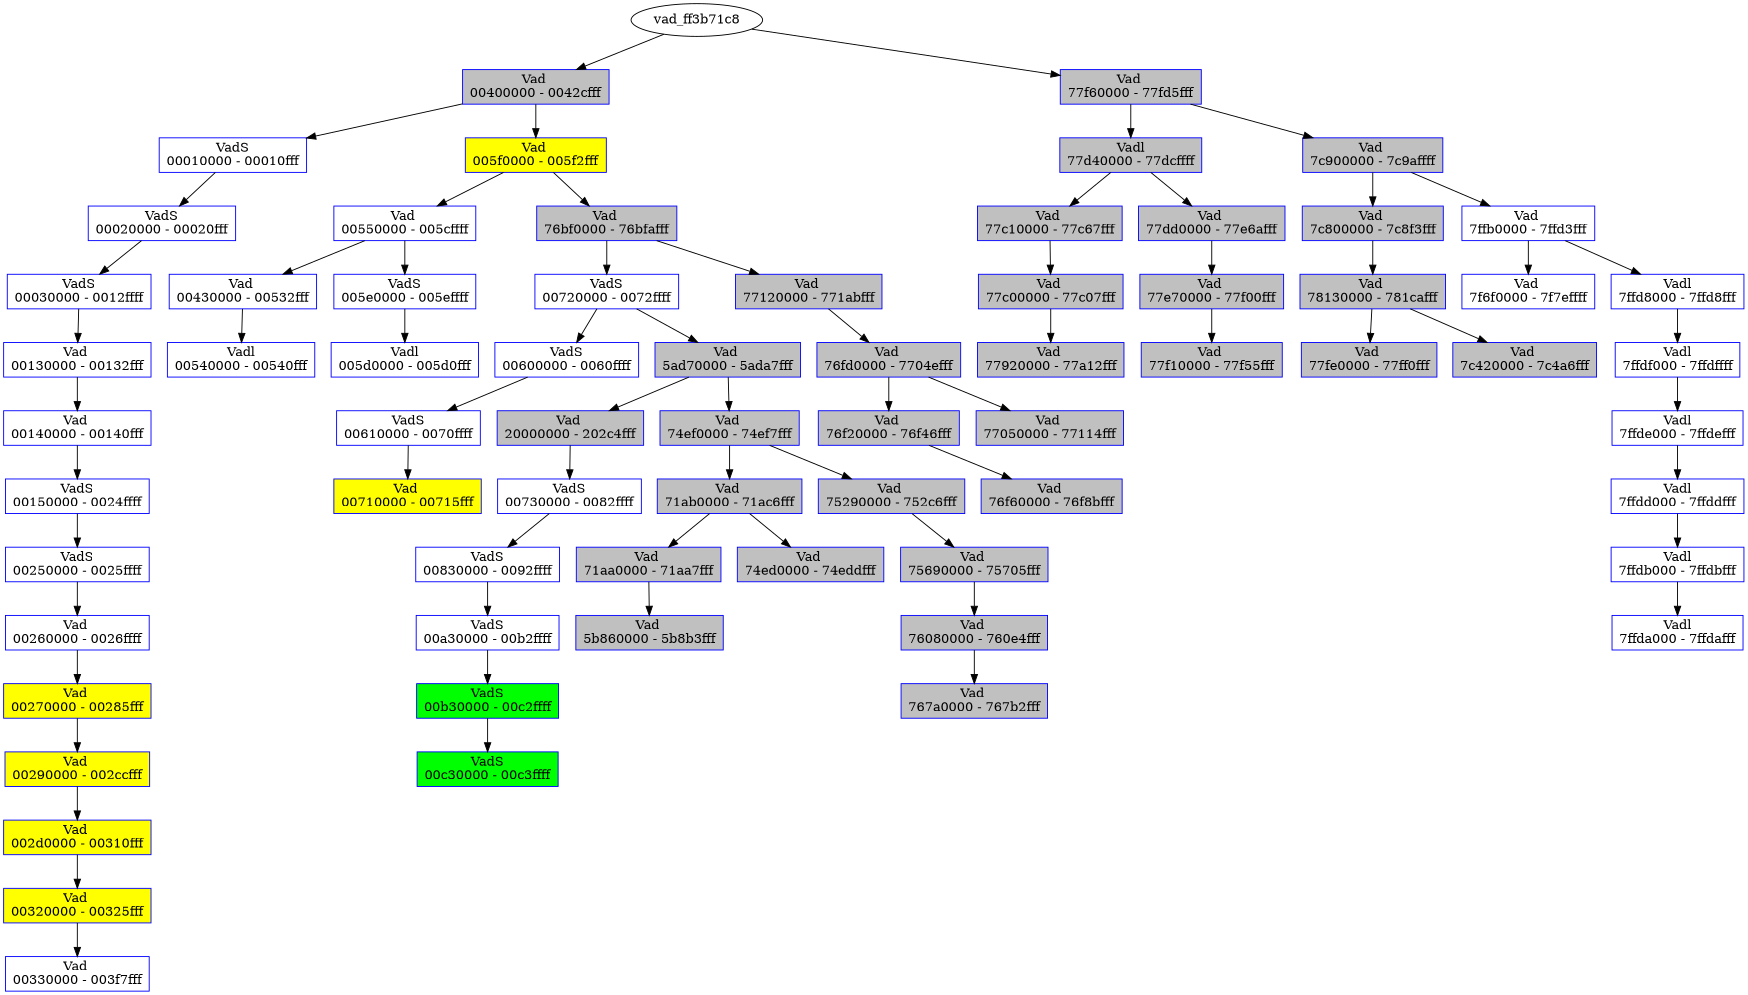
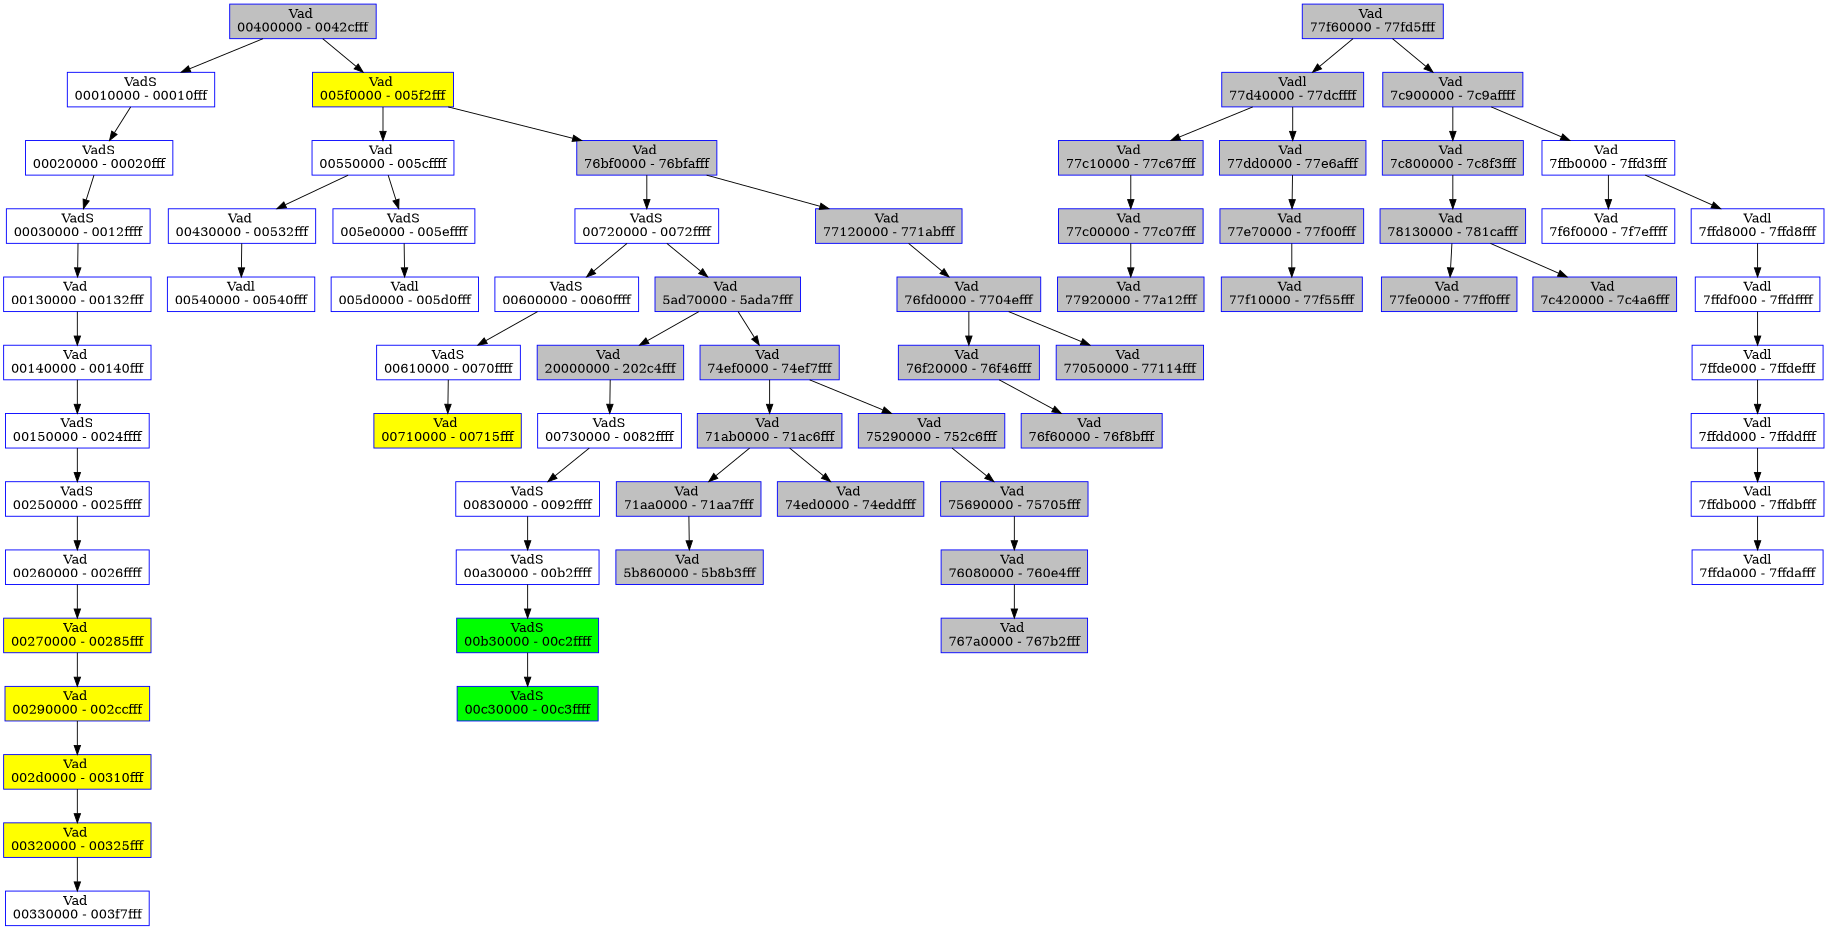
node "vad_ff3b71c8": removed
